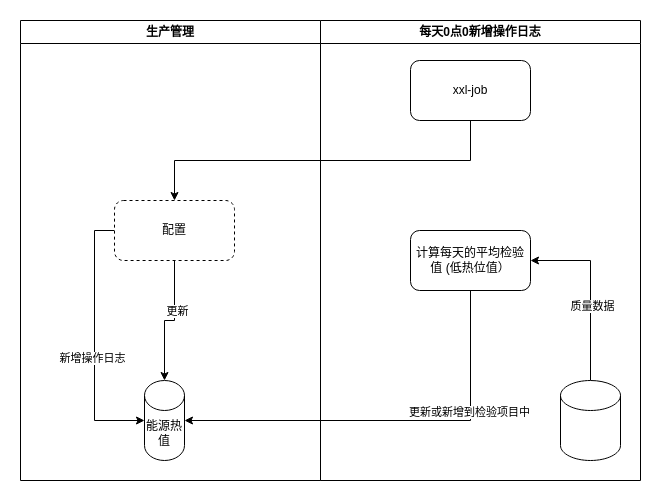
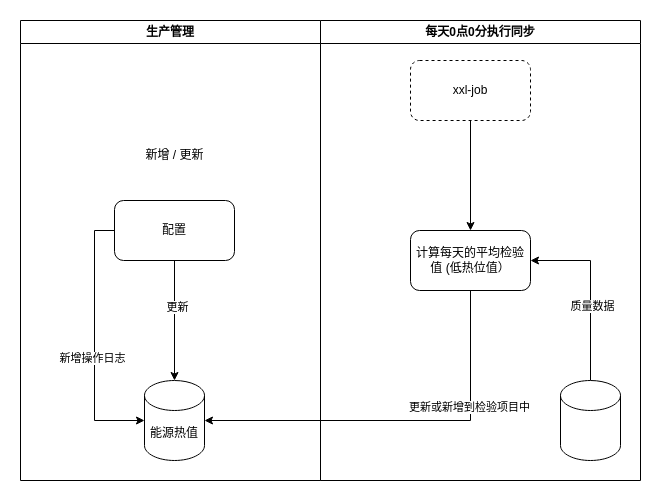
node "每天0点0新增操作日志": label "每天0点0新增操作日志" -> "每天0点0分执行同步"
node "xxl-job": style solid -> dashed
node "新增 / 更新": added
edge "xxl-job" -> "配置": now "xxl-job" -> "计算每天的平均检验值 (低热位值）"
node "配置": style dashed -> solid
node "能源热值": size 40x80 -> 60x80
